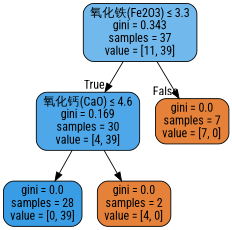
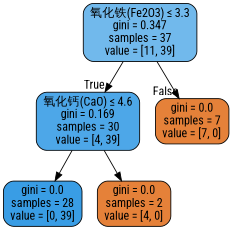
node "氧化铁(Fe2O3) ≤ 3.3": text "gini = 0.343" -> "gini = 0.347"
